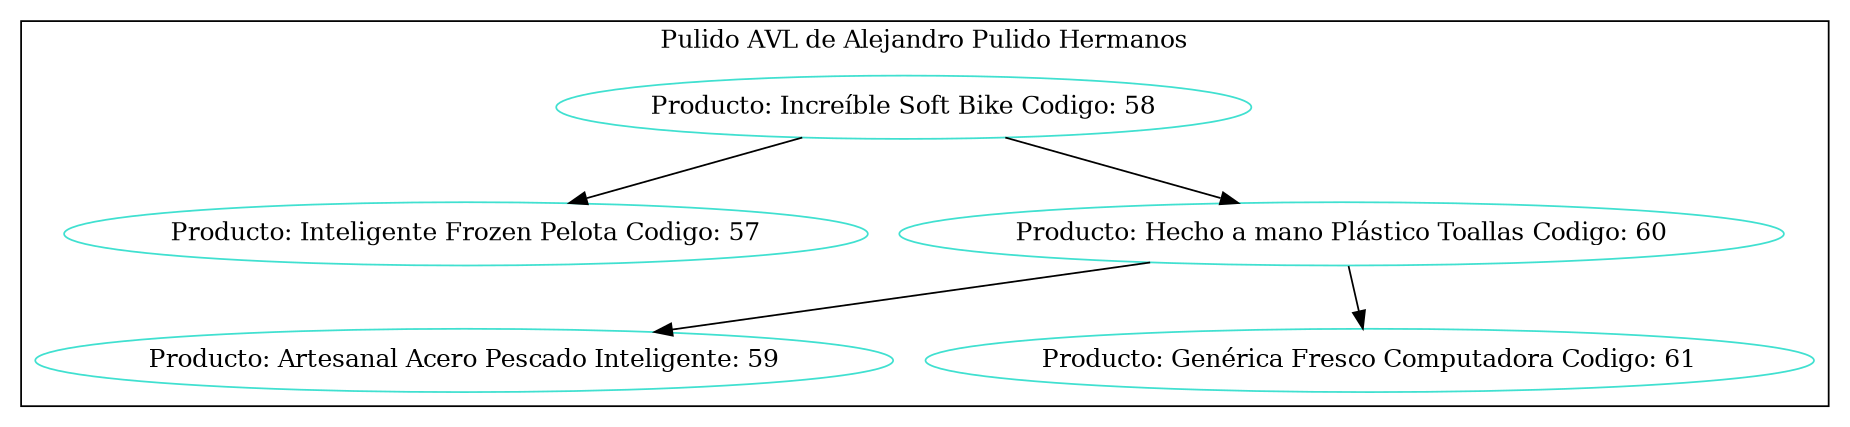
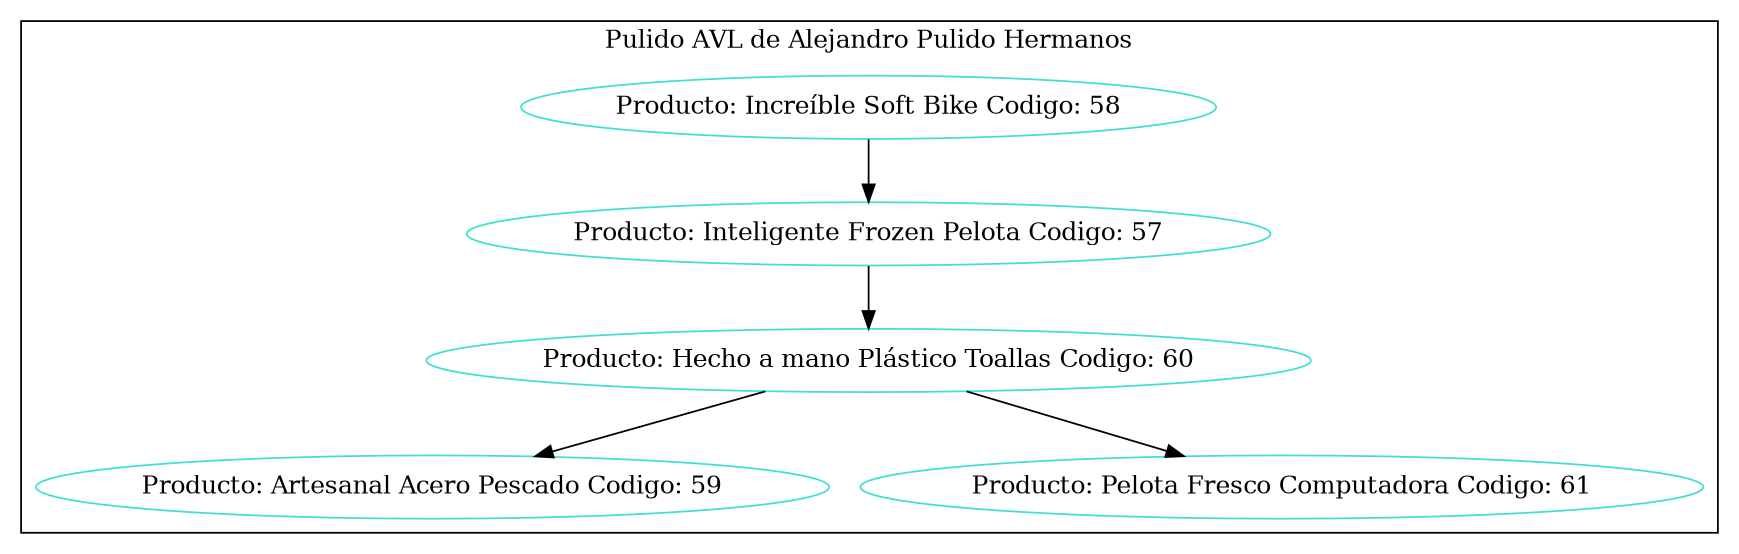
edge "Producto: Increíble Soft Bike Codigo: 58" -> "Producto: Hecho a mano Plástico Toallas Codigo: 60": now "Producto: Inteligente Frozen Pelota Codigo: 57" -> "Producto: Hecho a mano Plástico Toallas Codigo: 60"
node "Producto: Artesanal Acero Pescado Inteligente: 59": label "Producto: Artesanal Acero Pescado Inteligente: 59" -> "Producto: Artesanal Acero Pescado Codigo: 59"
node "Producto: Genérica Fresco Computadora Codigo: 61": label "Producto: Genérica Fresco Computadora Codigo: 61" -> "Producto: Pelota Fresco Computadora Codigo: 61"
